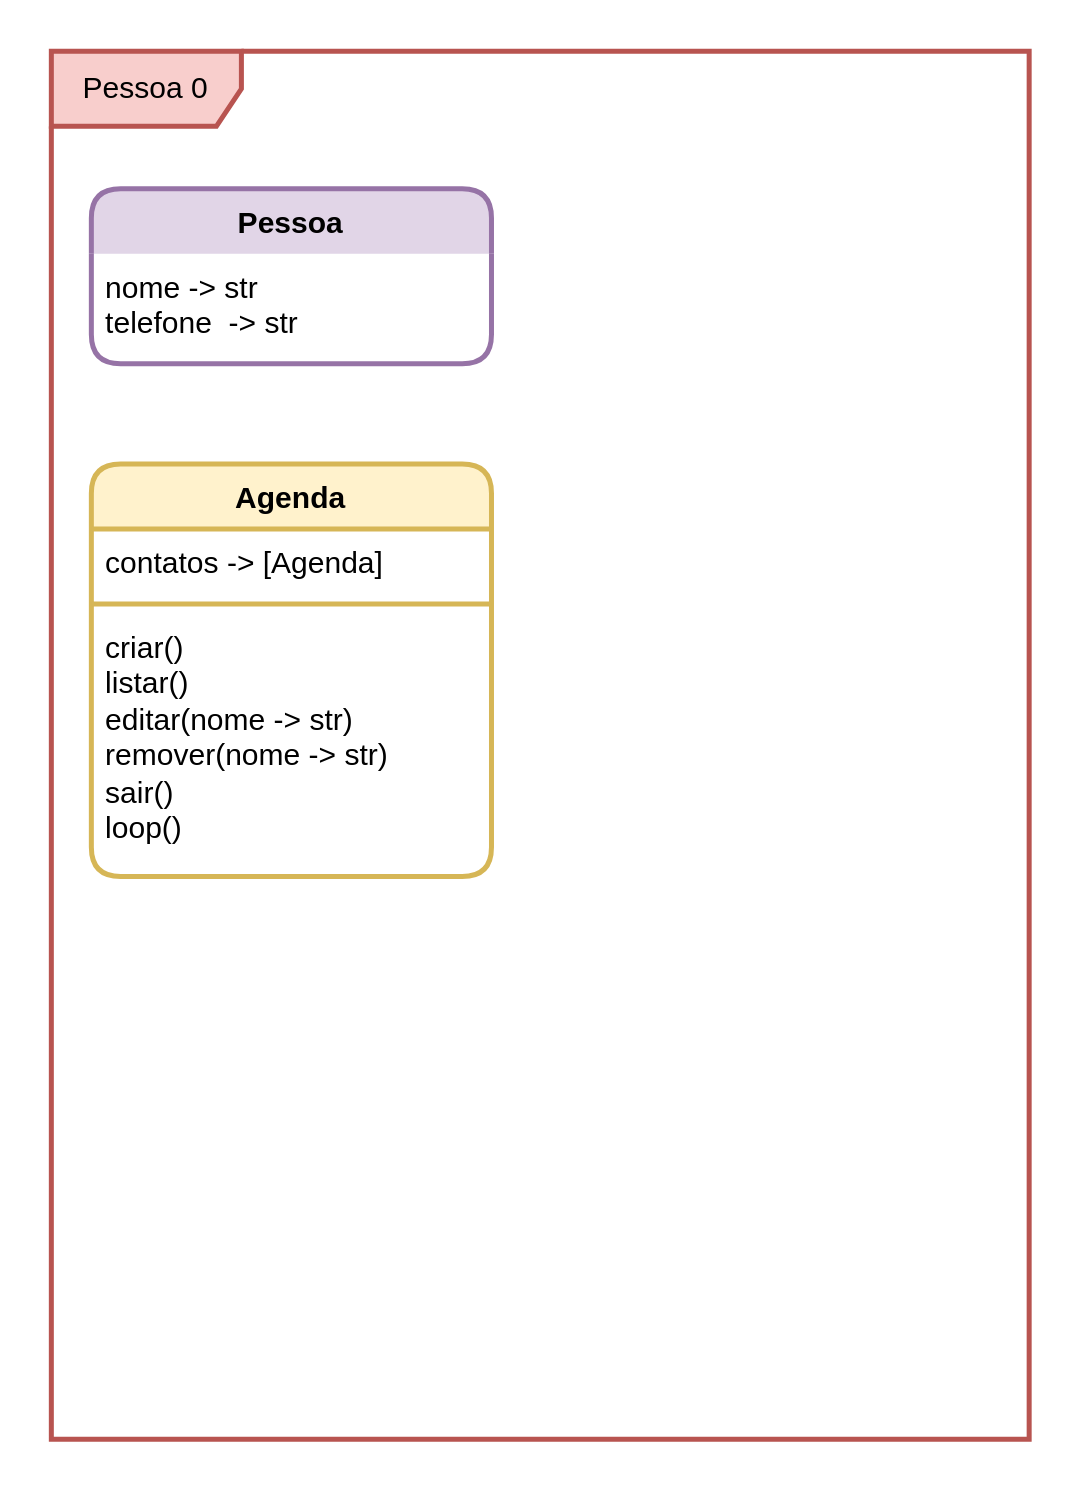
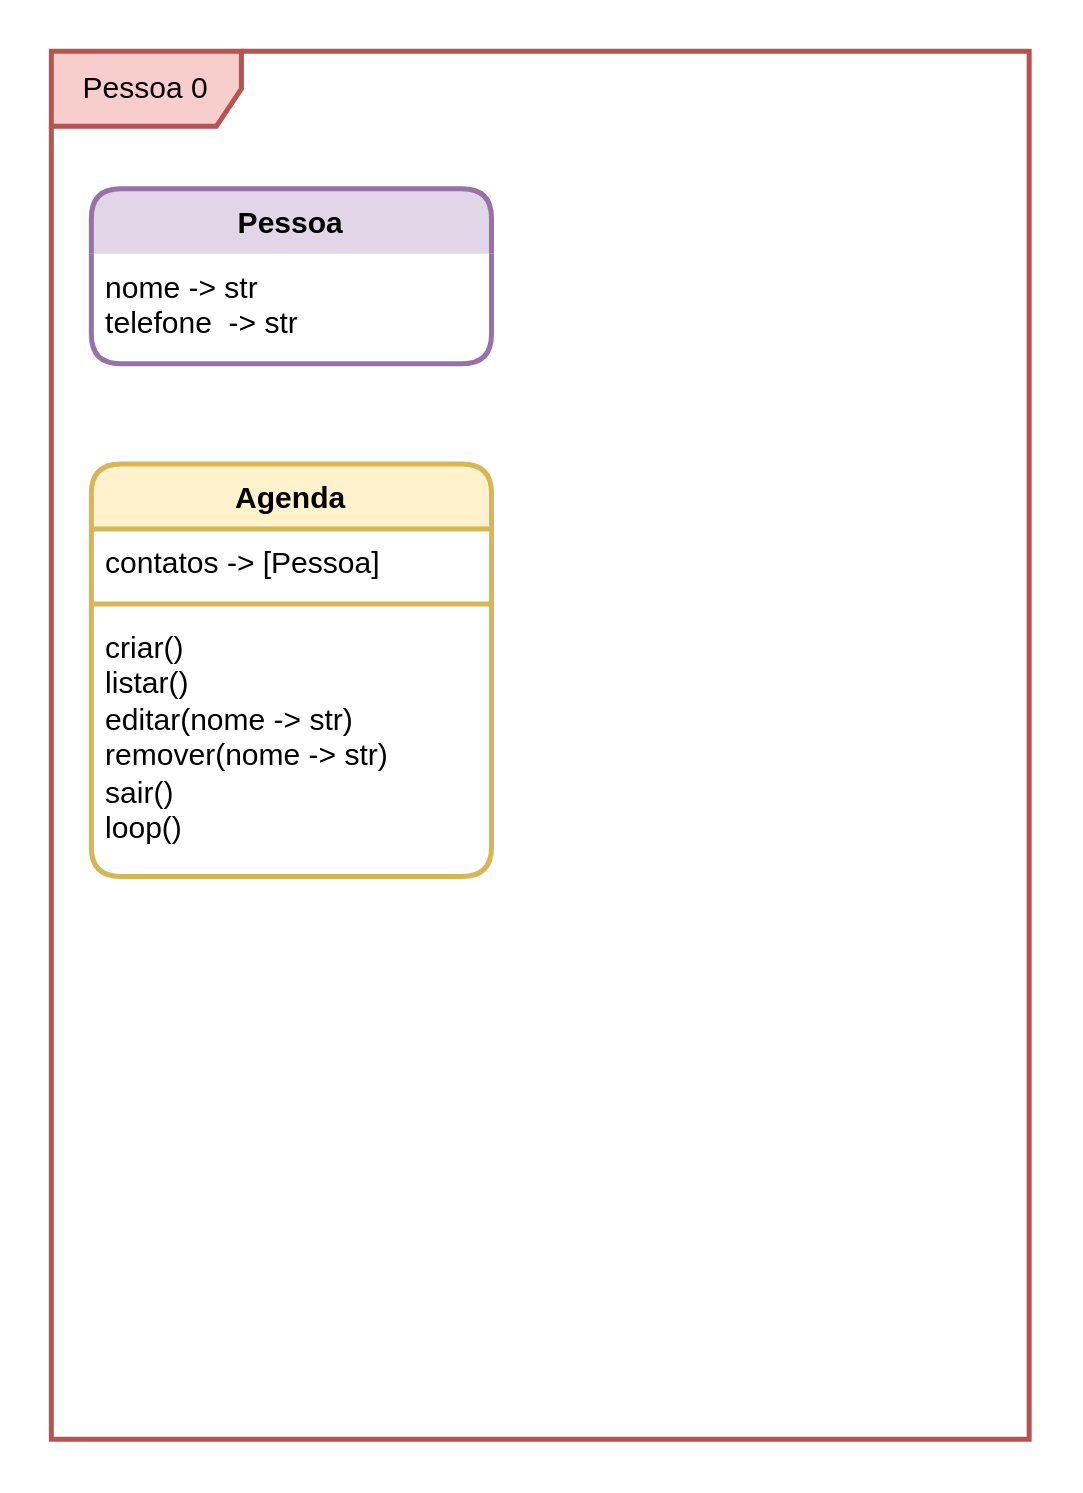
node "contatos -> [Agenda]": label "contatos -> [Agenda]" -> "contatos -> [Pessoa]"
